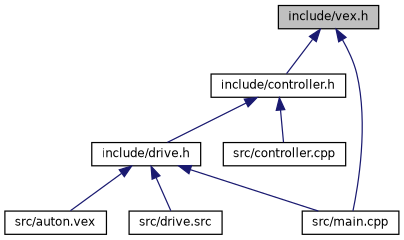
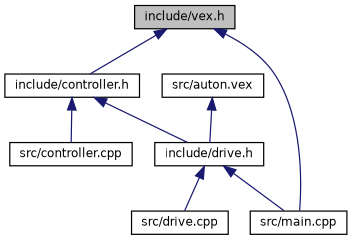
edge "src/auton.vex" -> "include/drive.h": reversed
node "src/drive.src": label "src/drive.src" -> "src/drive.cpp"
